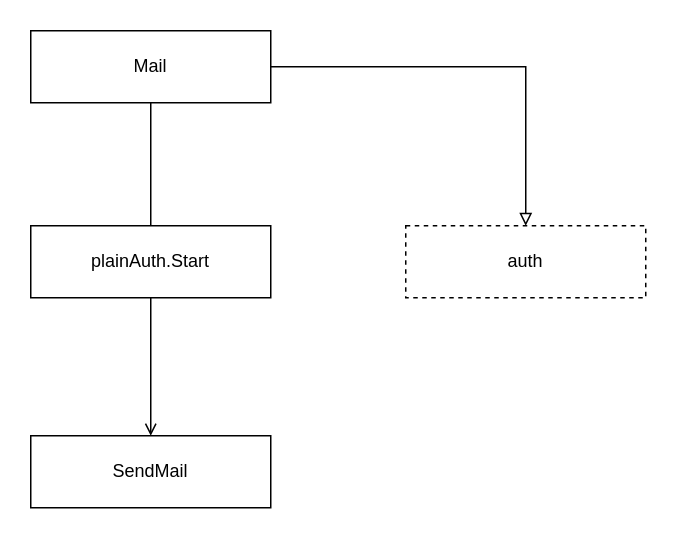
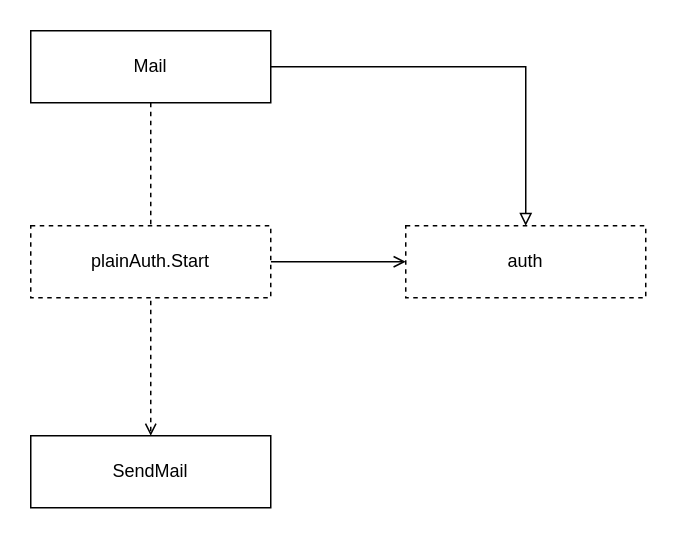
node "plainAuth.Start": style solid -> dashed
edge "plainAuth.Start" -> "auth": added
edge "Mail" -> "SendMail": style solid -> dashed
